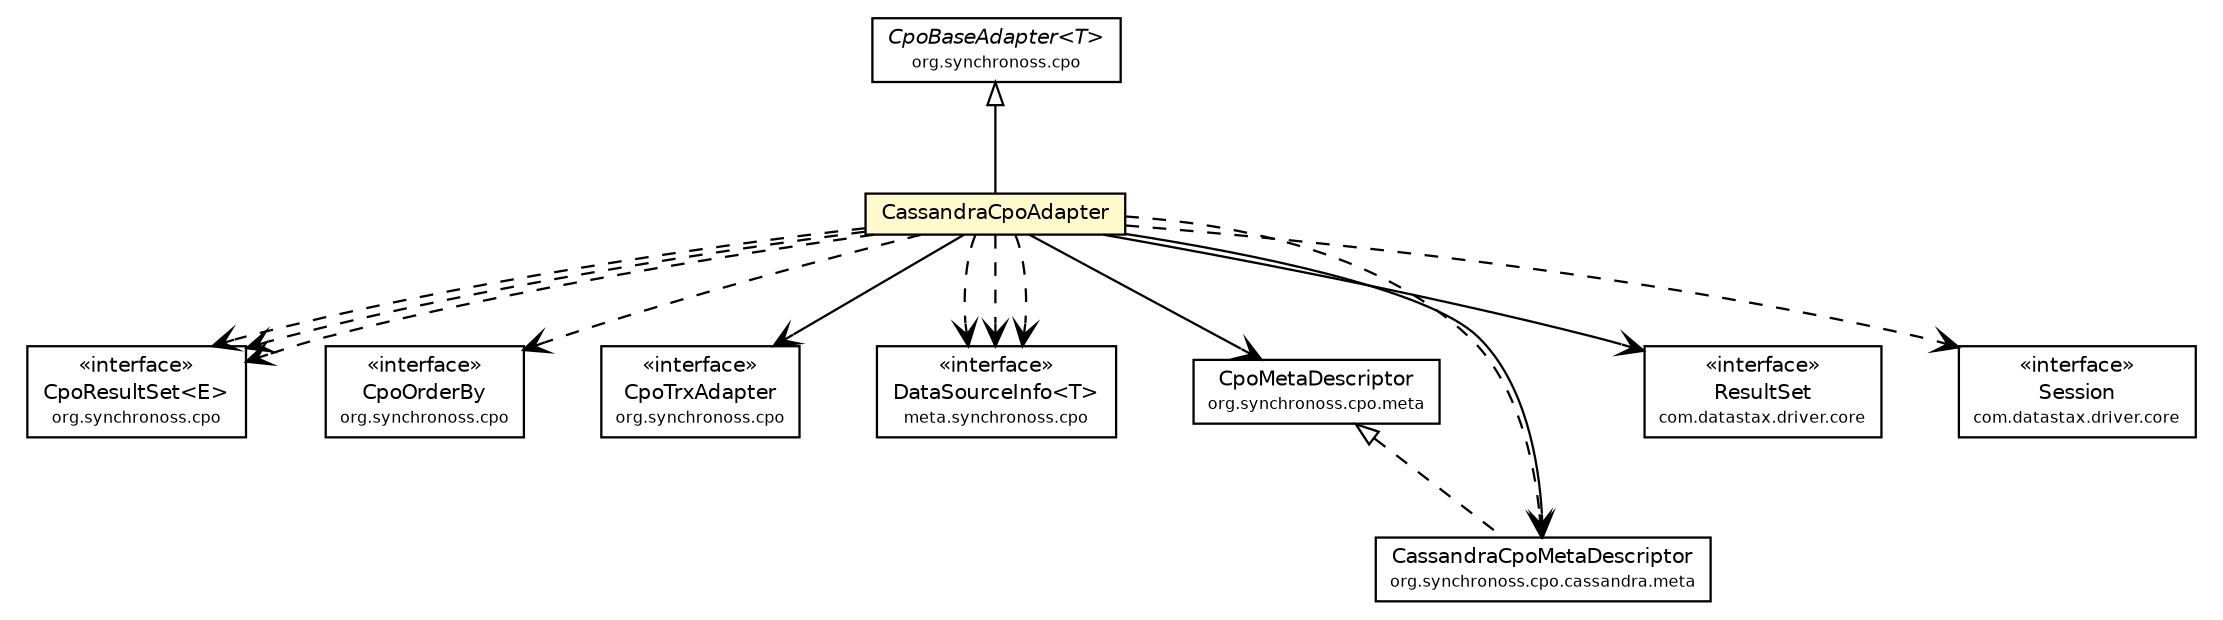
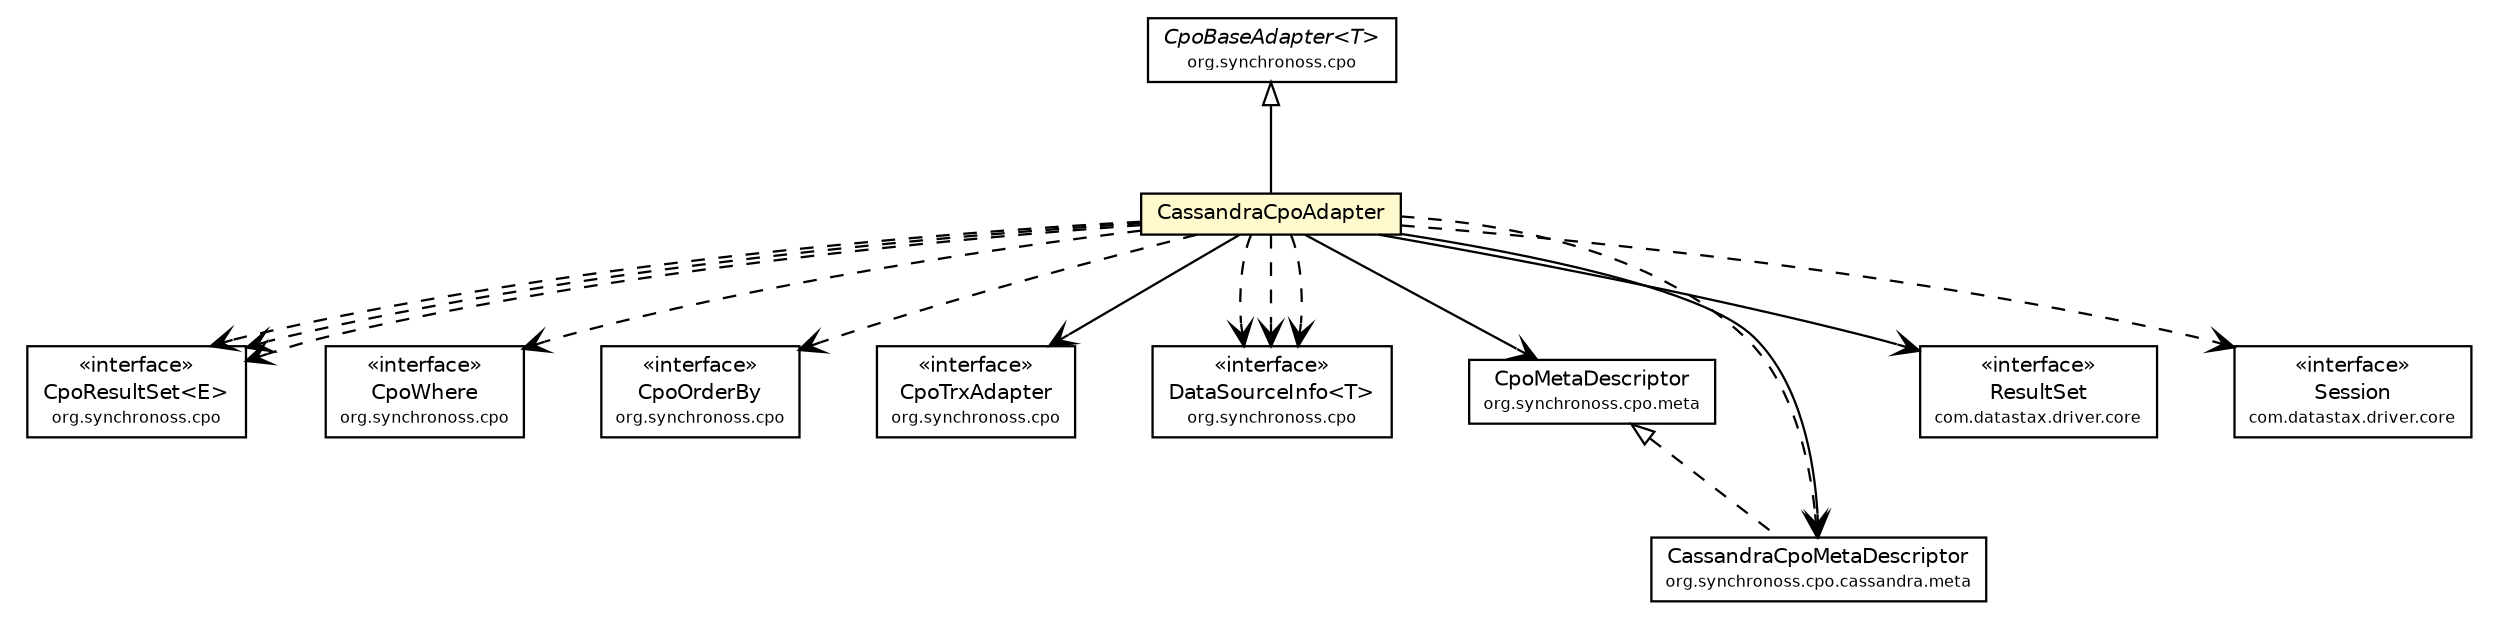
node "CpoWhere": added
node "DataSourceInfo<T>": text "meta.synchronoss.cpo" -> "org.synchronoss.cpo"
